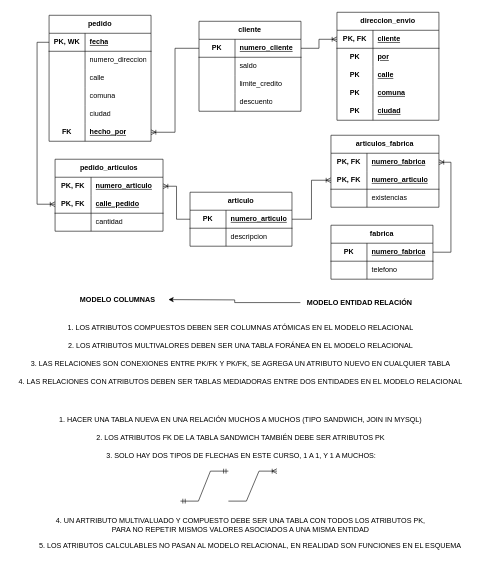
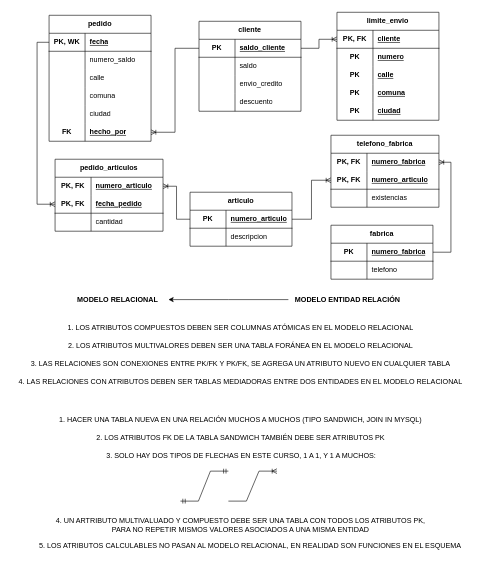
node "direccion_envio": label "direccion_envio" -> "limite_envio"
node "numero_cliente": label "numero_cliente" -> "saldo_cliente"
node "por": label "por" -> "numero"
node "numero_direccion": label "numero_direccion" -> "numero_saldo"
node "limite_credito": label "limite_credito" -> "envio_credito"
node "articulos_fabrica": label "articulos_fabrica" -> "telefono_fabrica"
node "calle_pedido": label "calle_pedido" -> "fecha_pedido"
node "MODELO COLUMNAS": label "MODELO COLUMNAS" -> "MODELO RELACIONAL"
node "MODELO ENTIDAD RELACIÓN": moved (360, 303) -> (348, 300)
